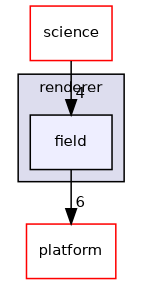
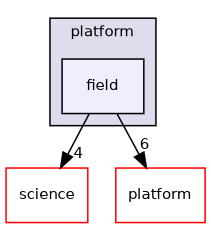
edge "science" -> "field": reversed
cluster "renderer": label "renderer" -> "platform"
